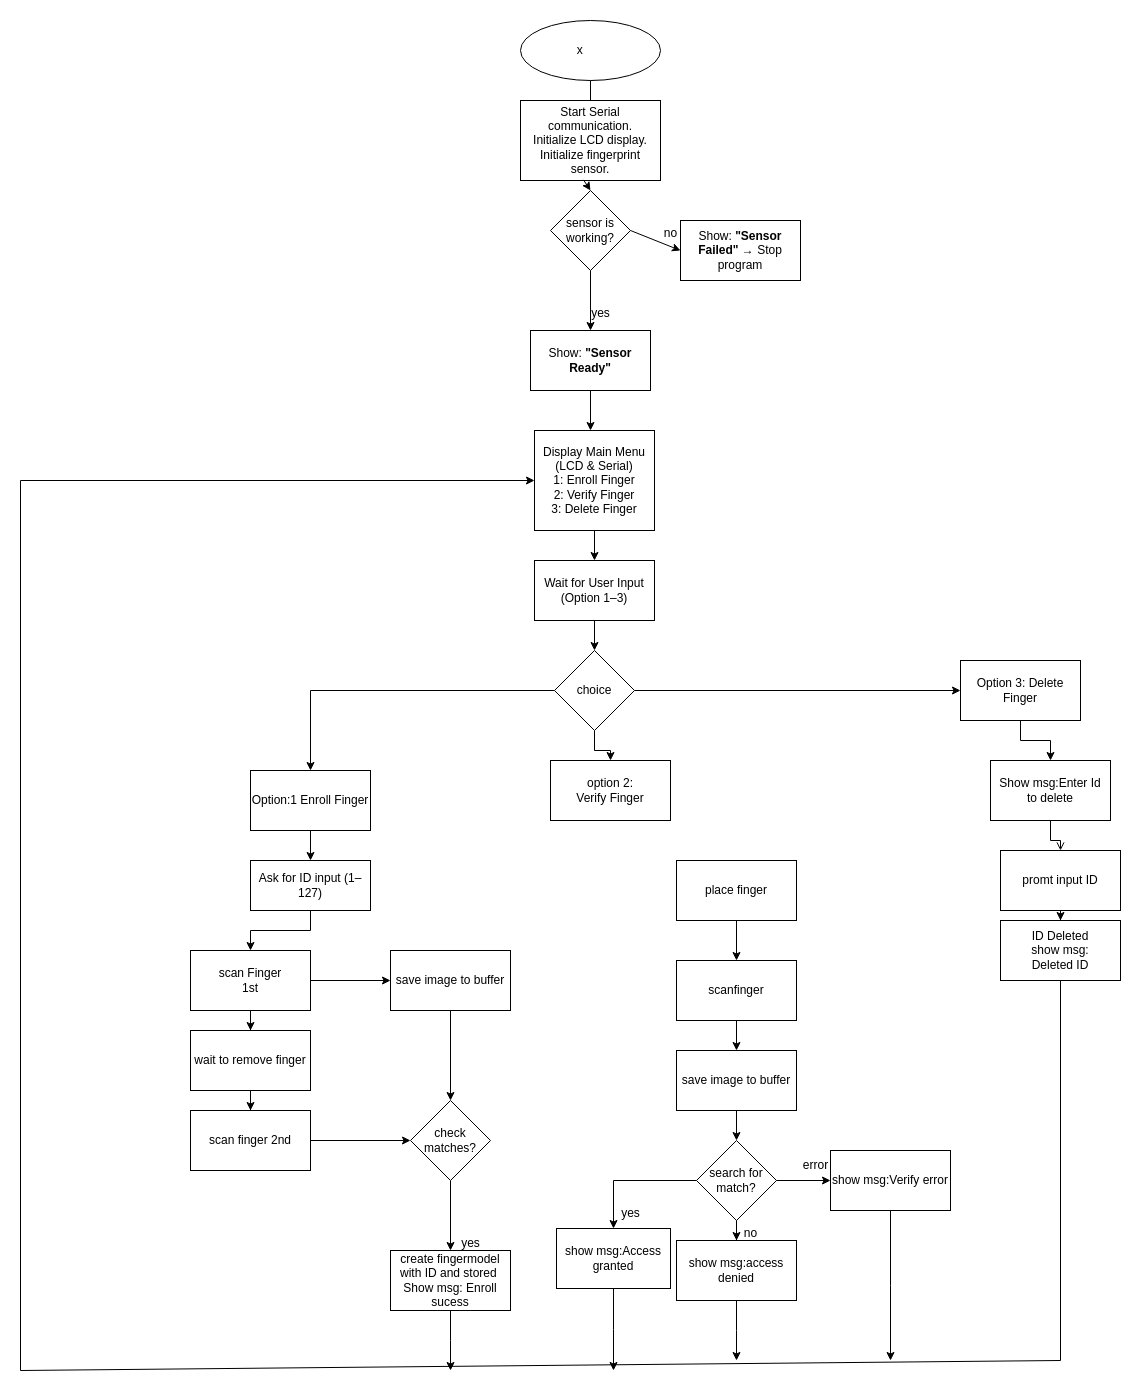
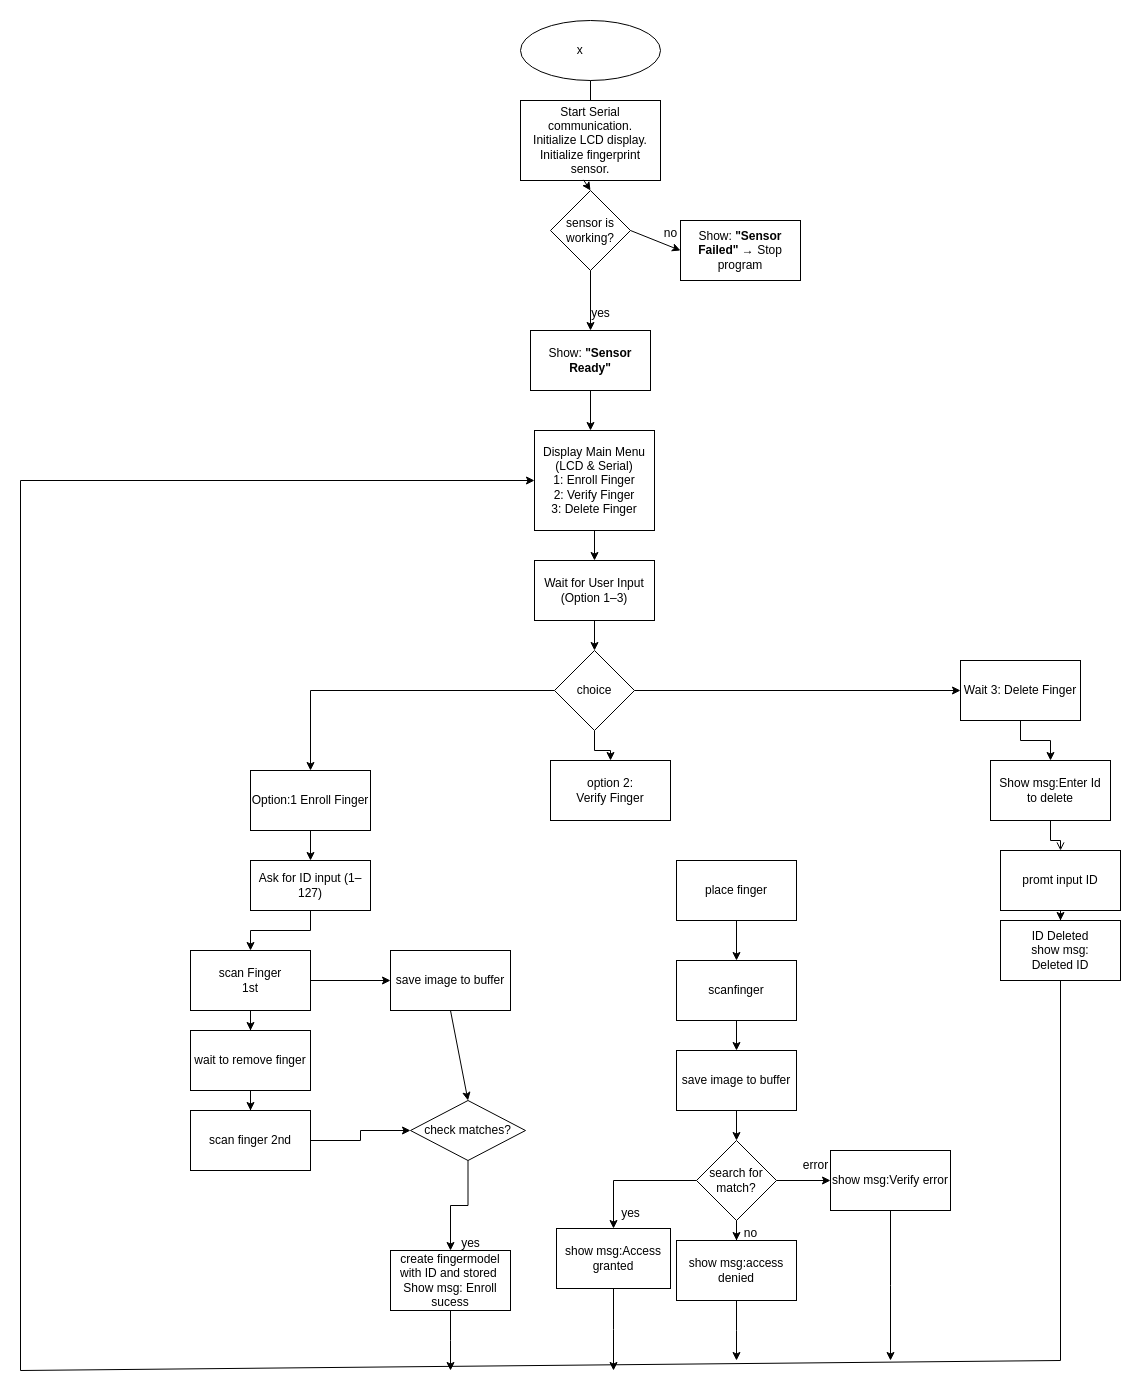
node "Option 3: Delete Finger": label "Option 3: Delete Finger" -> "Wait 3: Delete Finger"
node "check matches?": size 80x80 -> 115x60
